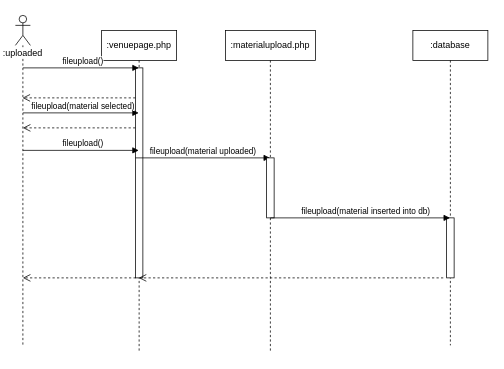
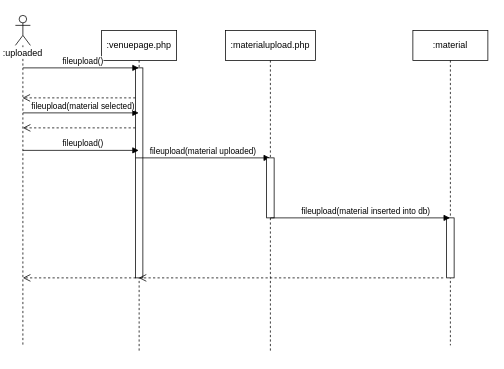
node ":database": label ":database" -> ":material"
